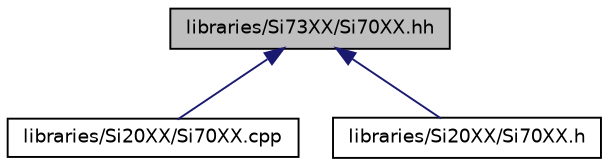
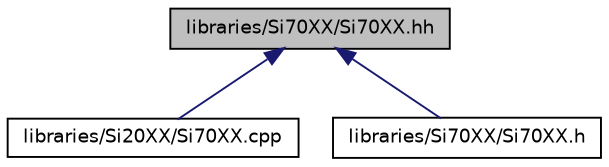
node "libraries/Si73XX/Si70XX.hh": label "libraries/Si73XX/Si70XX.hh" -> "libraries/Si70XX/Si70XX.hh"
node "libraries/Si20XX/Si70XX.h": label "libraries/Si20XX/Si70XX.h" -> "libraries/Si70XX/Si70XX.h"
